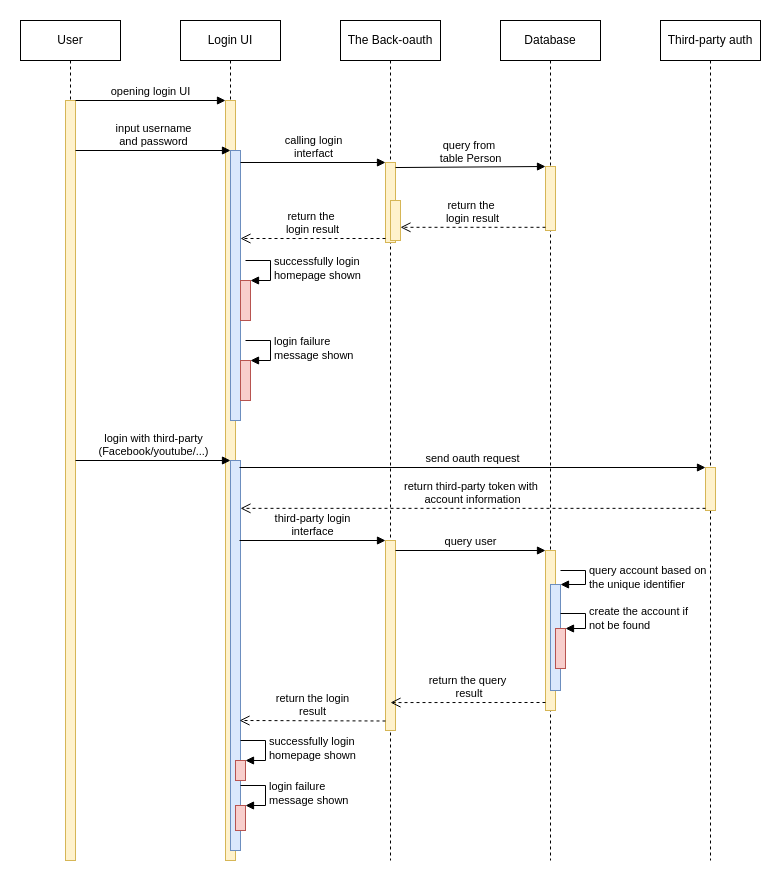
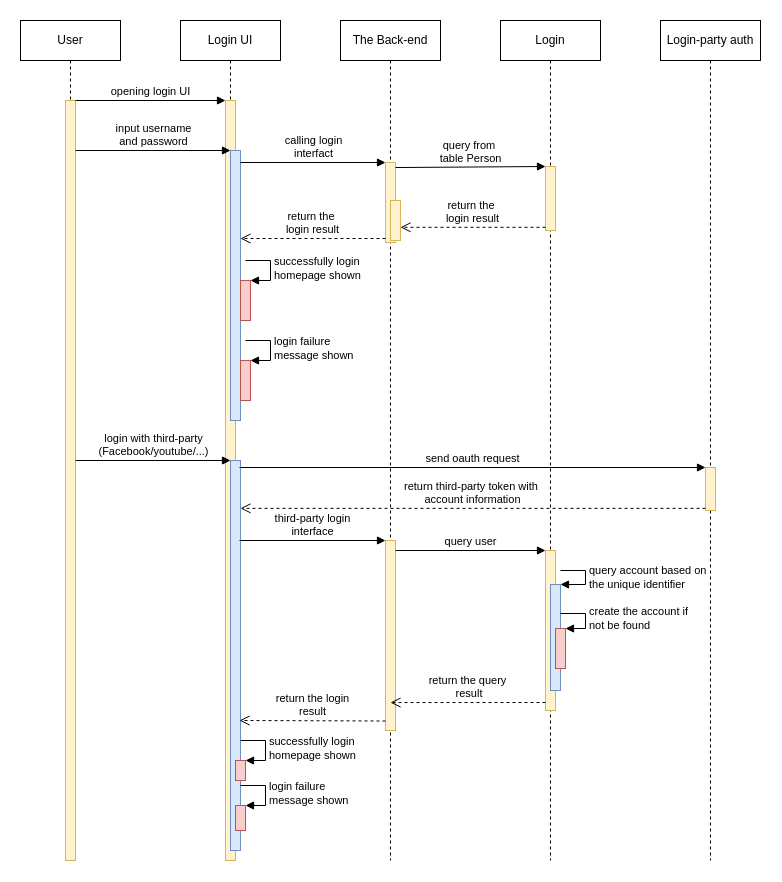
node "The Back-oauth": label "The Back-oauth" -> "The Back-end"
node "Database": label "Database" -> "Login"
node "Third-party auth": label "Third-party auth" -> "Login-party auth"
